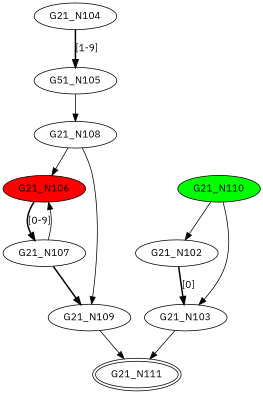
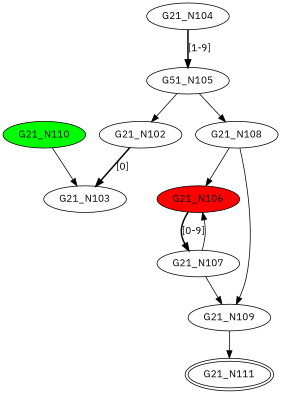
edge "G21_N110" -> "G21_N102": now "G51_N105" -> "G21_N102"
edge "G21_N107" -> "G21_N109": style bold -> solid
edge "G21_N103" -> "G21_N111": removed
